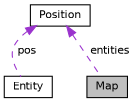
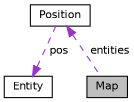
edge "Entity" -> "Position": reversed
